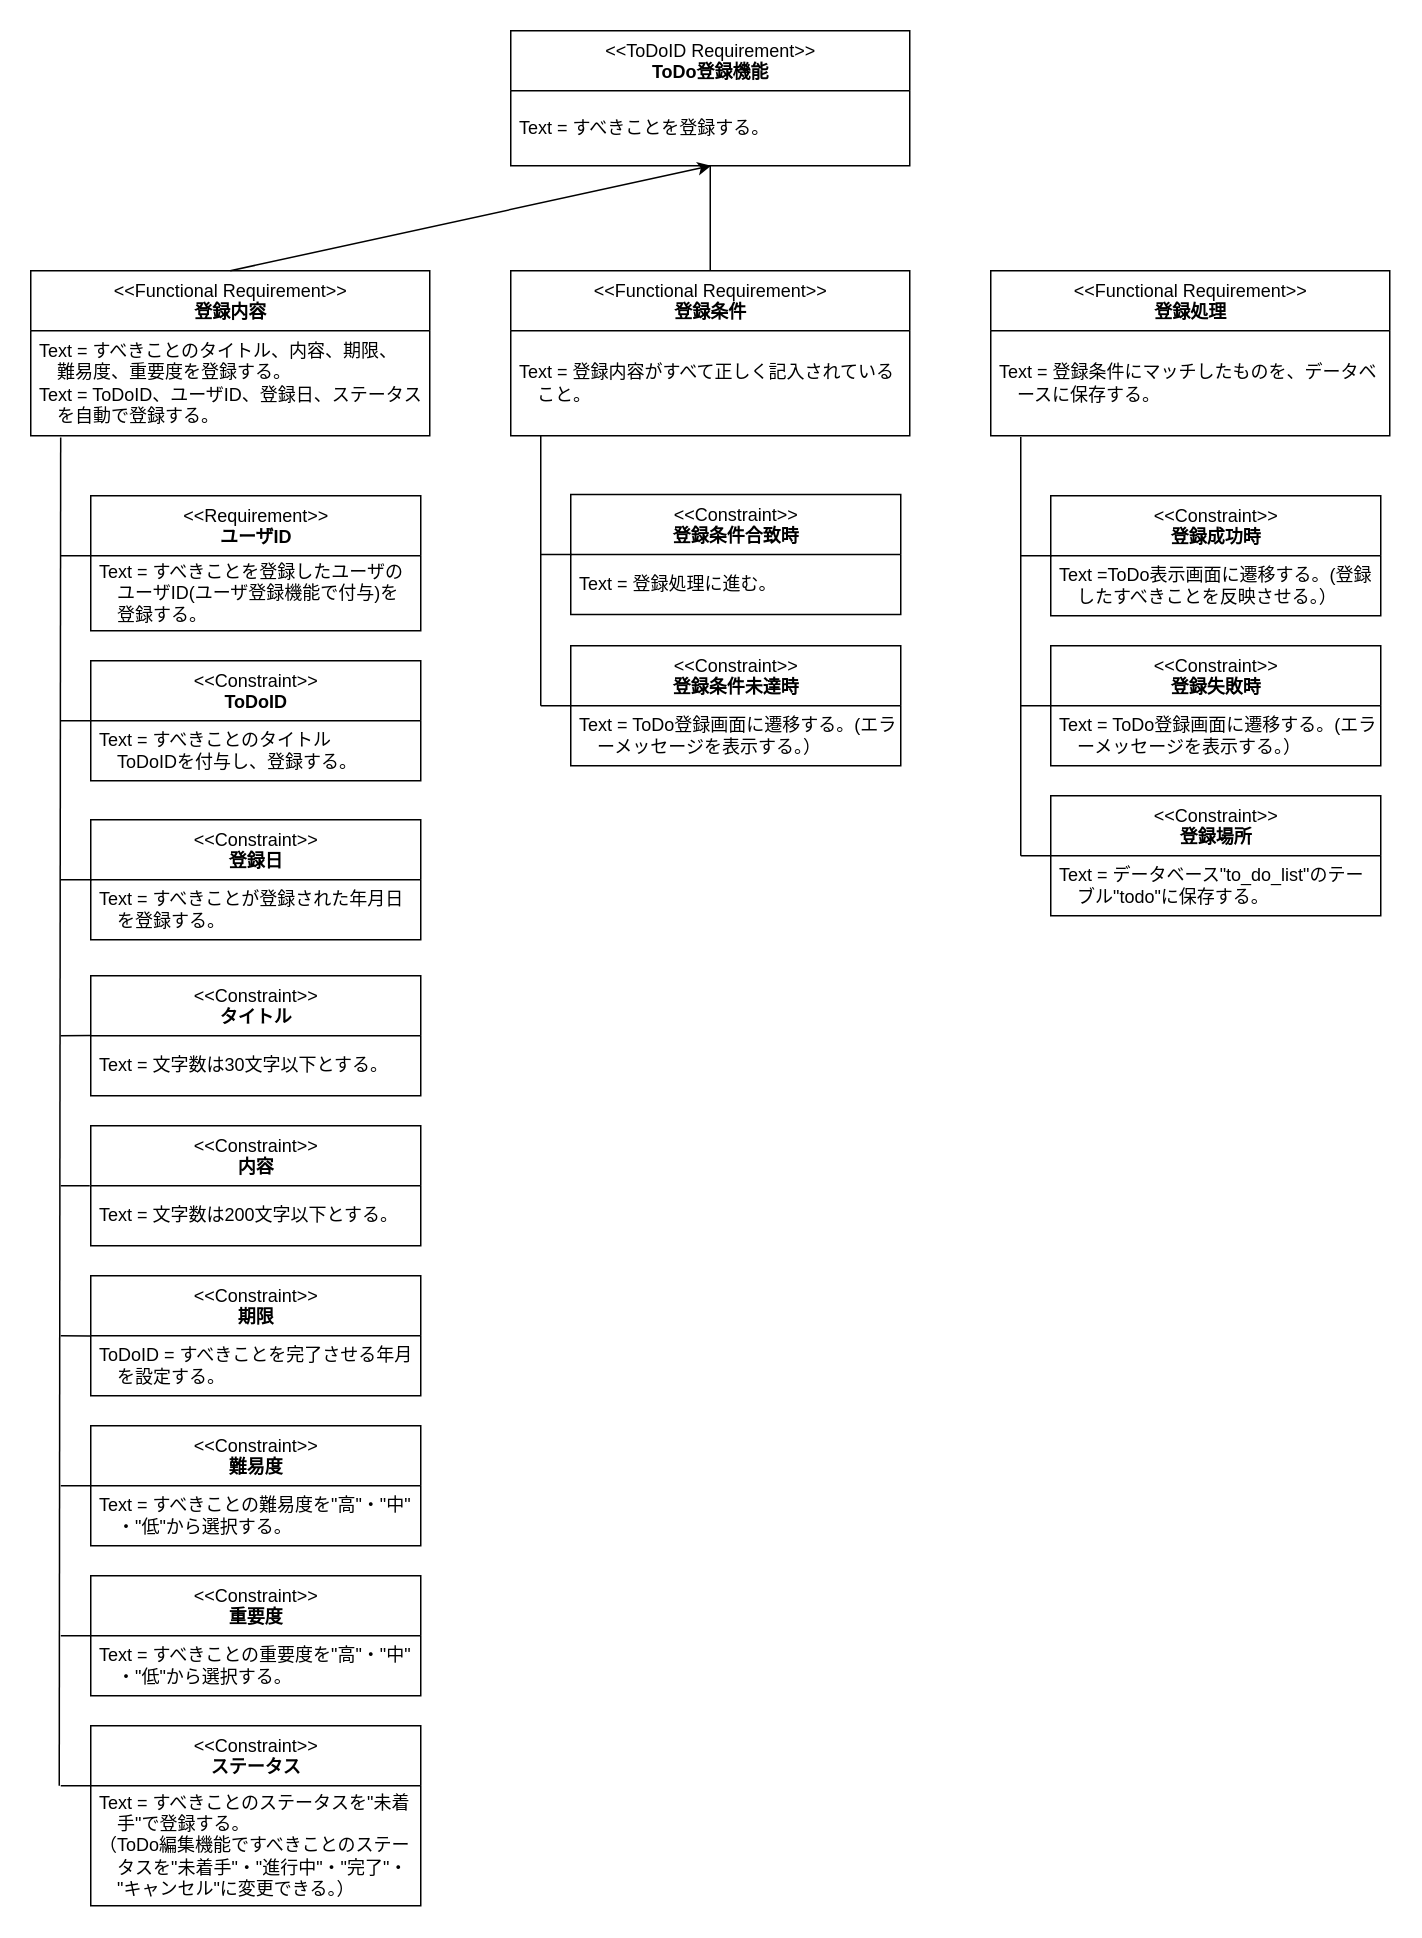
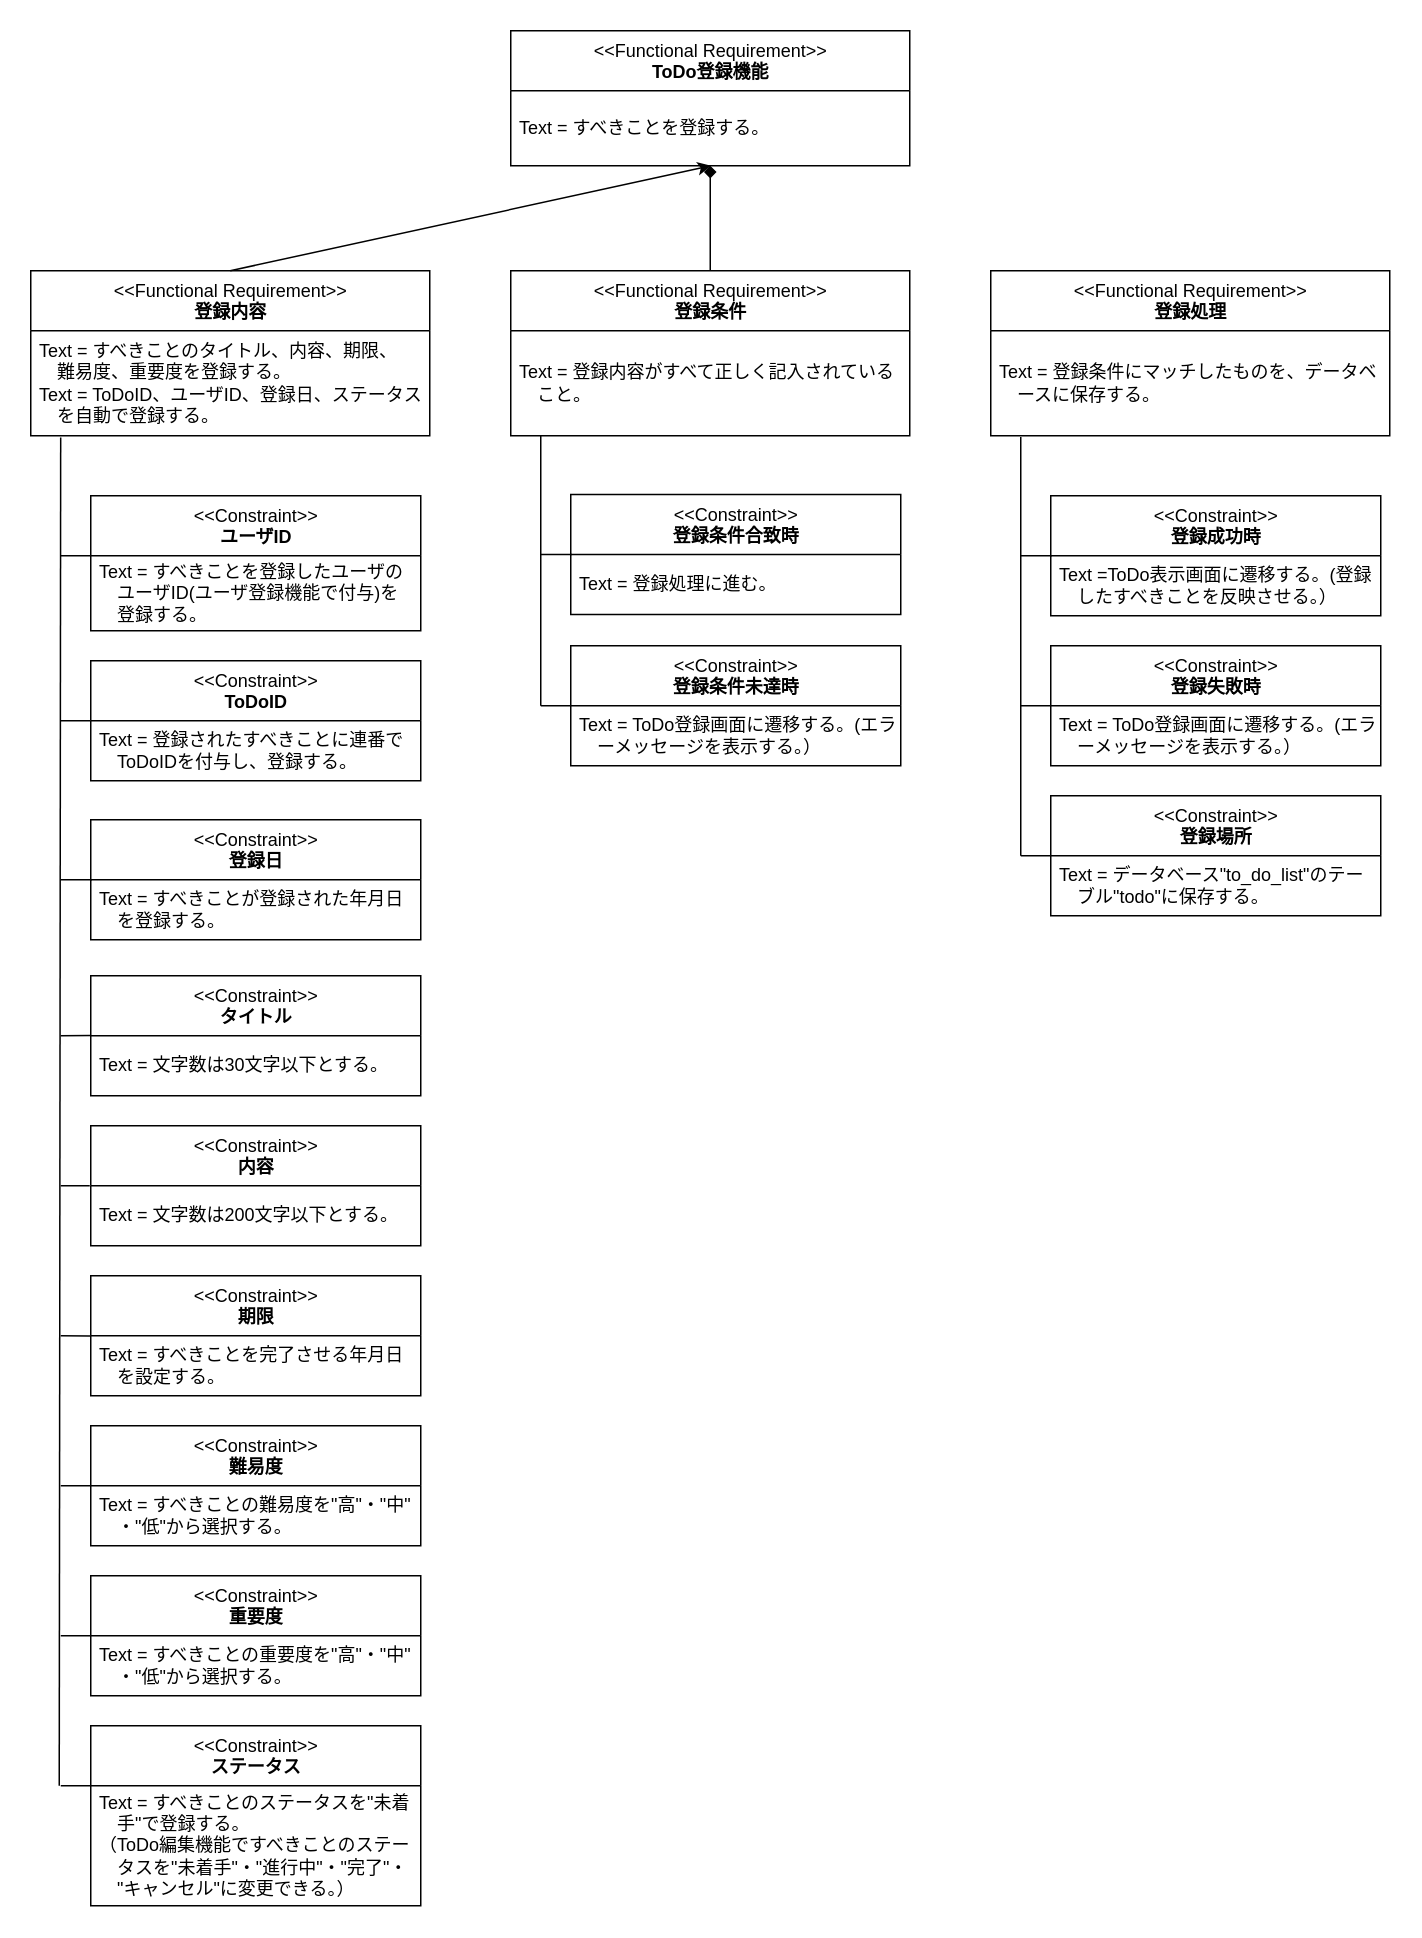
node "<<ToDoID Requirement>> ToDo登録機能": label "<<ToDoID Requirement>> ToDo登録機能" -> "<<Functional Requirement>> ToDo登録機能"
edge "Text = すべきことを登録する。" -- "<<Functional Requirement>> 登録条件": arrowhead none -> diamond
node "<<Requirement>> ユーザID": label "<<Requirement>> ユーザID" -> "<<Constraint>> ユーザID"
node "Text = すべきことのタイトル ToDoIDを付与し、登録する。": label "Text = すべきことのタイトル ToDoIDを付与し、登録する。" -> "Text = 登録されたすべきことに連番で ToDoIDを付与し、登録する。"
node "ToDoID = すべきことを完了させる年月日 を設定する。": label "ToDoID = すべきことを完了させる年月日 を設定する。" -> "Text = すべきことを完了させる年月日 を設定する。"
